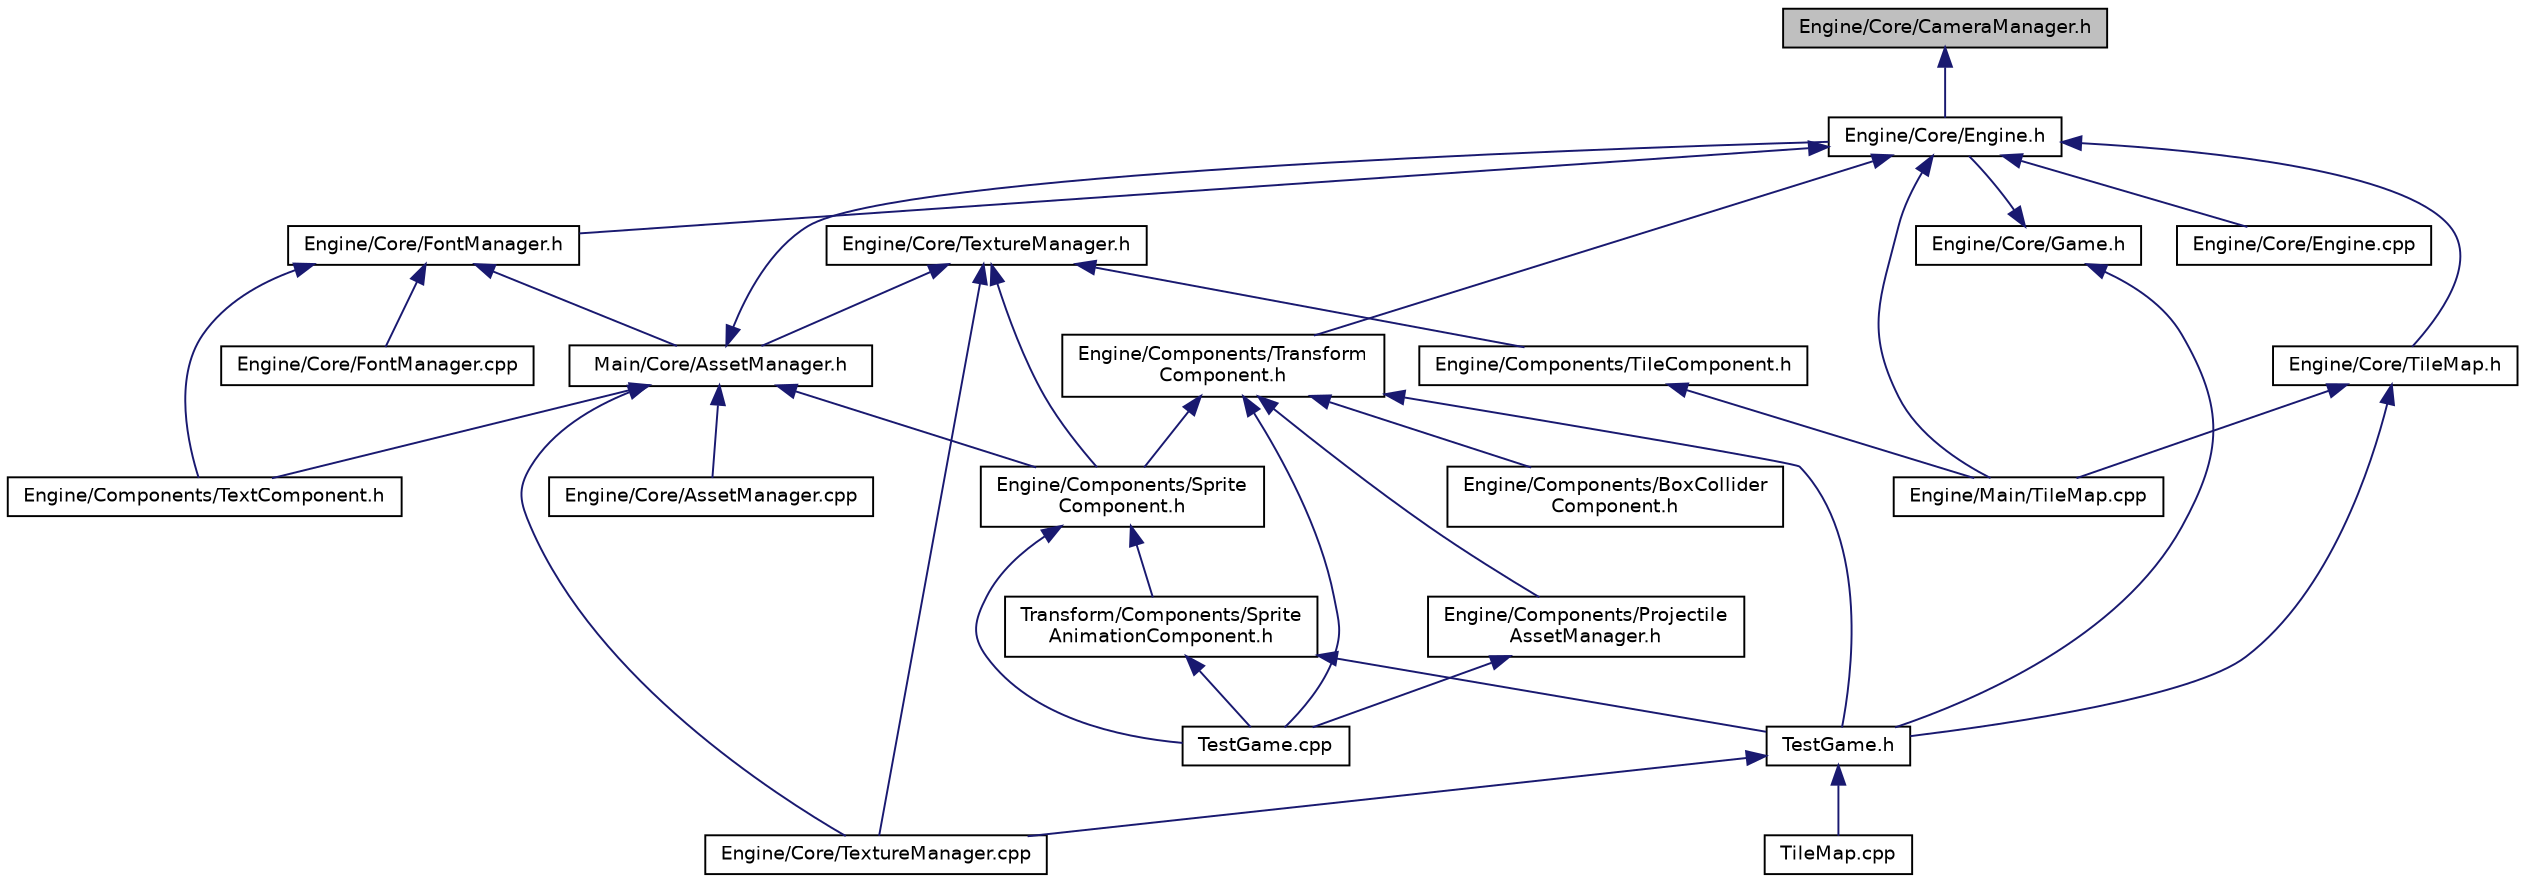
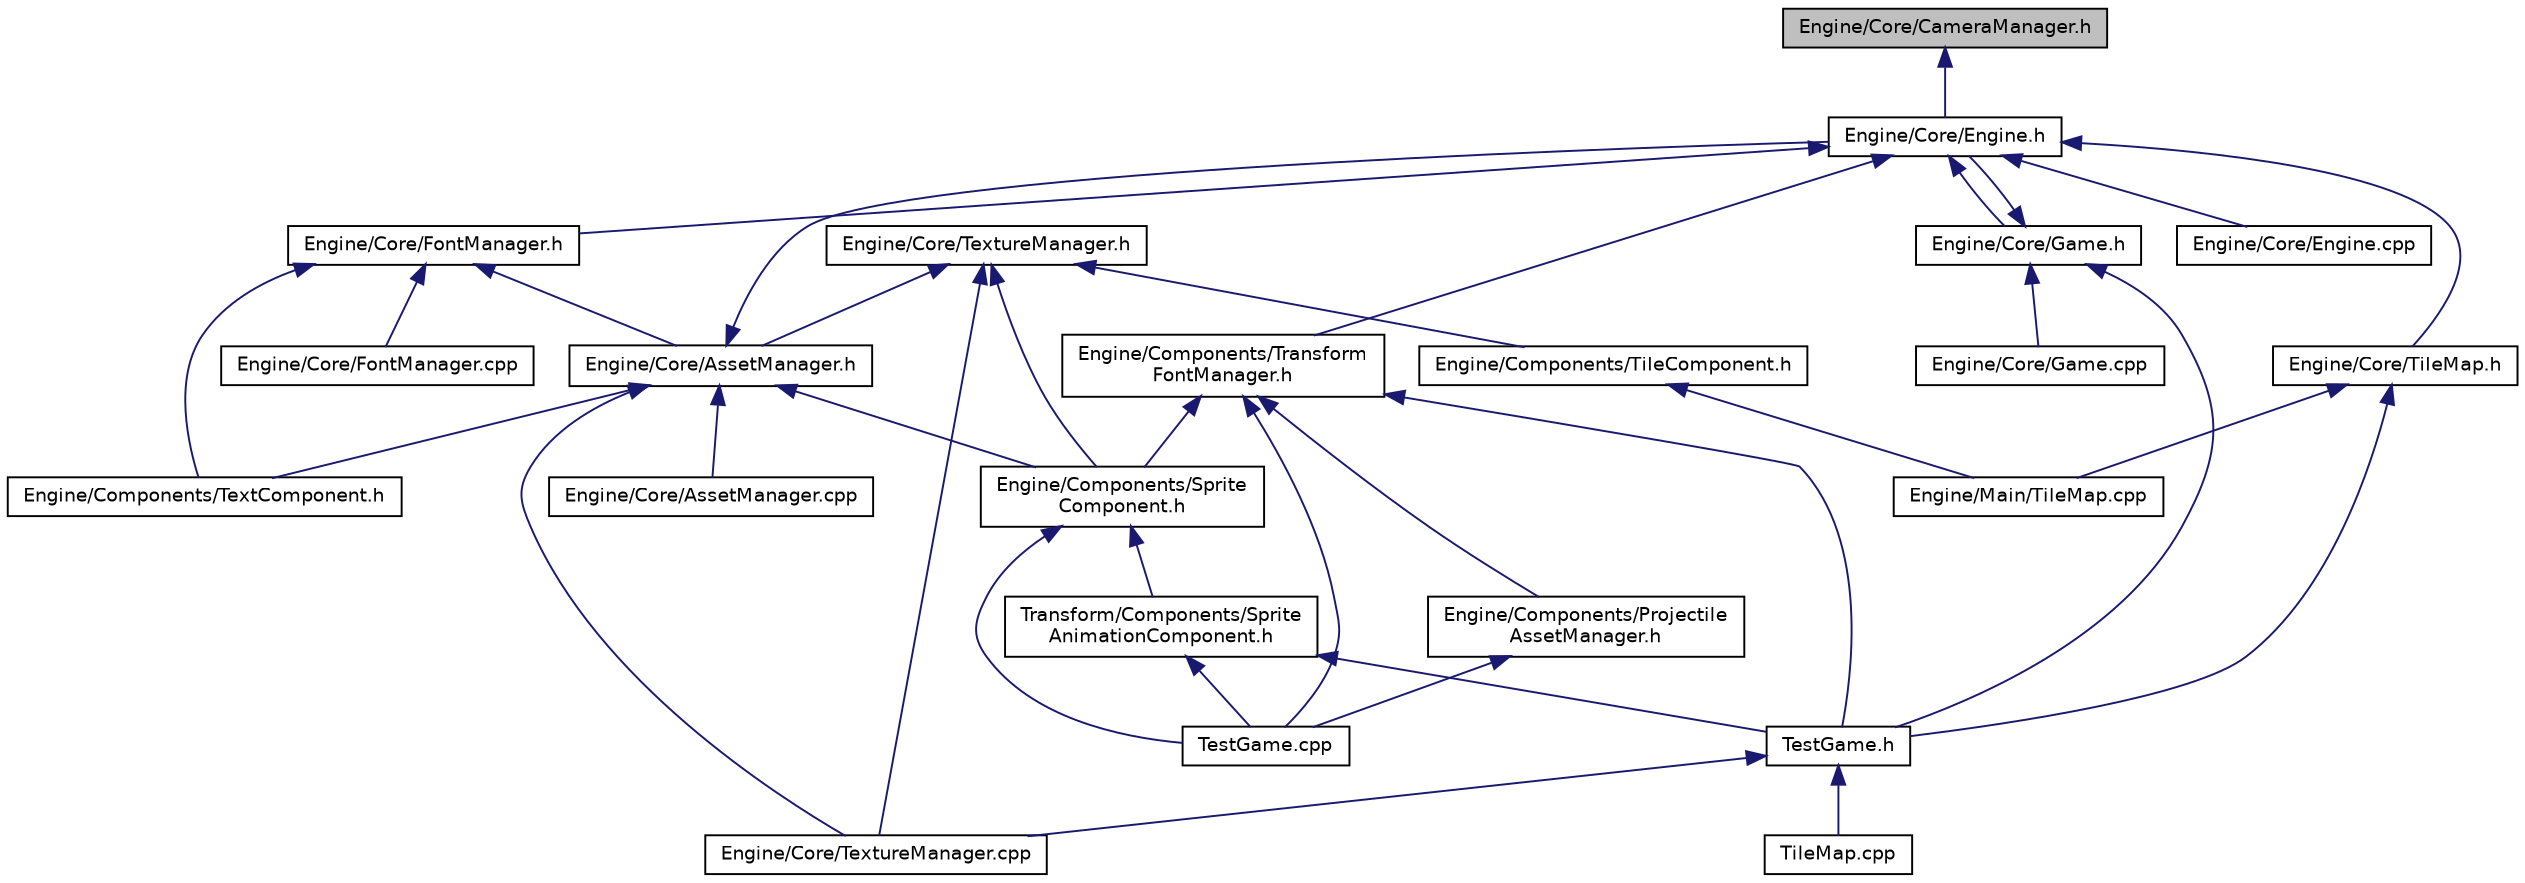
edge "Engine/Main/TileMap.cpp" -> "Engine/Core/Engine.h": now "Engine/Core/Game.h" -> "Engine/Core/Engine.h"
node "Main/Core/AssetManager.h": label "Main/Core/AssetManager.h" -> "Engine/Core/AssetManager.h"
node "Engine/Components/Transform Component.h": label "Engine/Components/Transform Component.h" -> "Engine/Components/Transform FontManager.h"
node "Engine/Core/Game.cpp": added
node "Engine/Components/BoxCollider Component.h": removed
